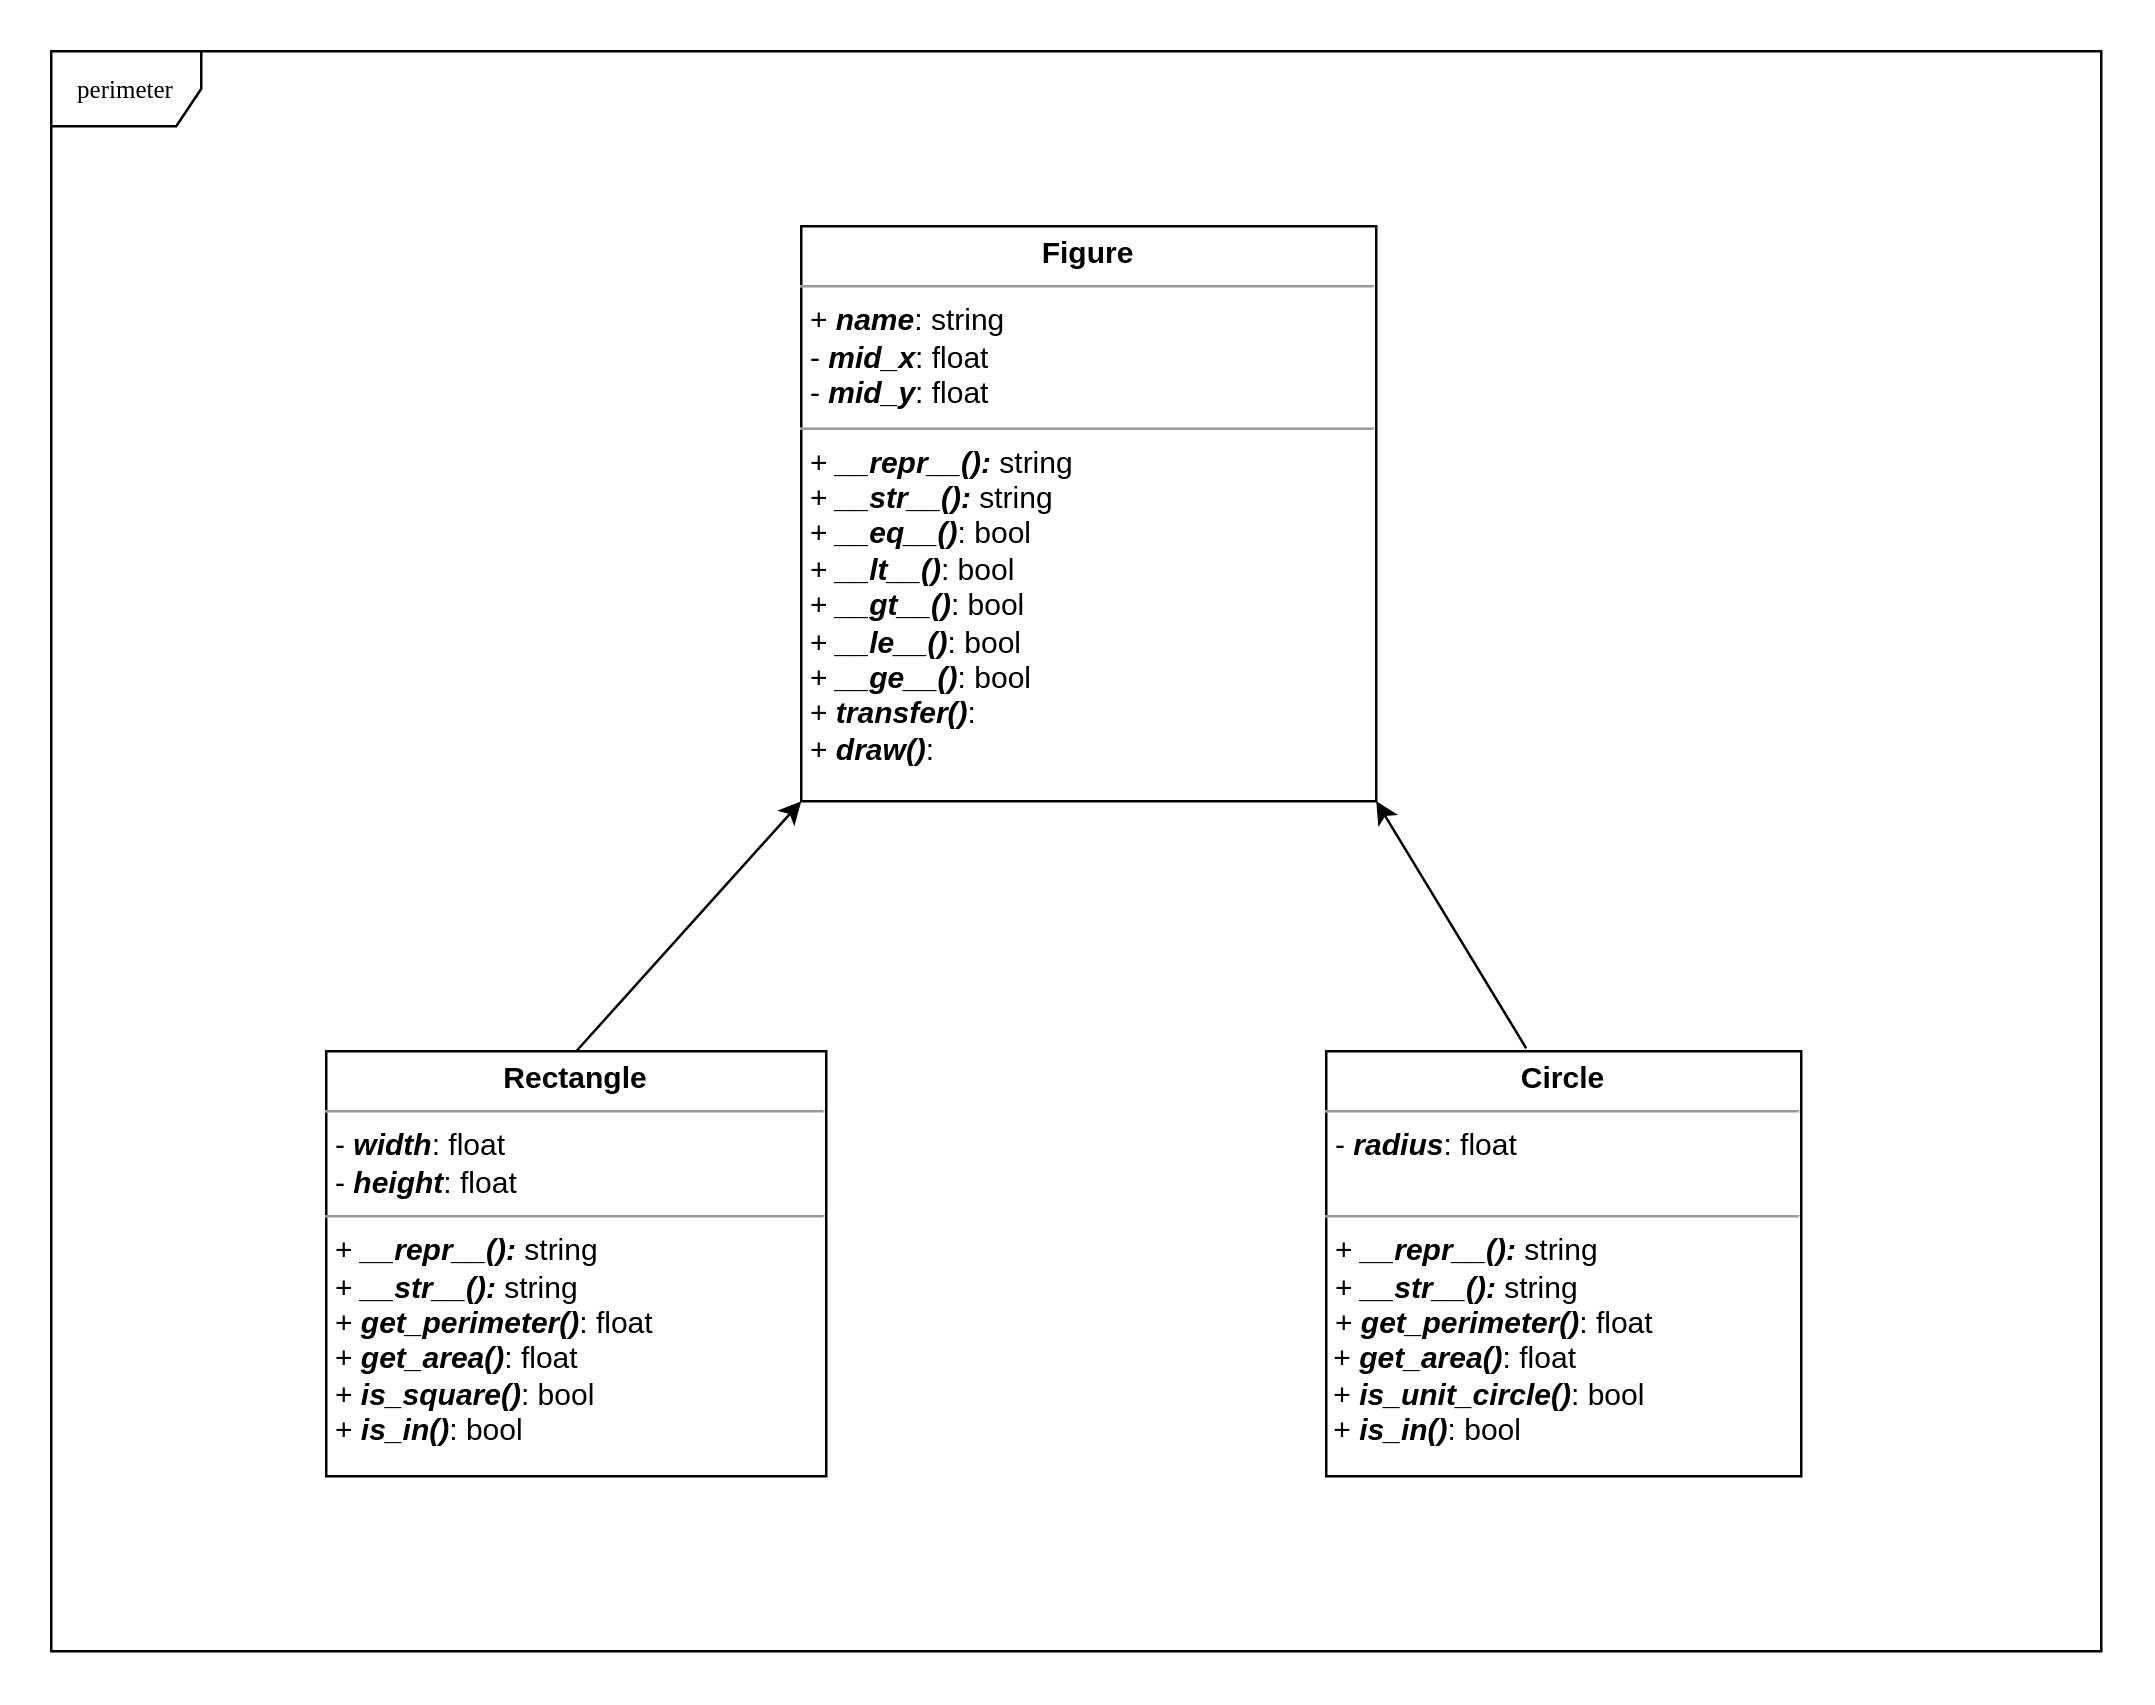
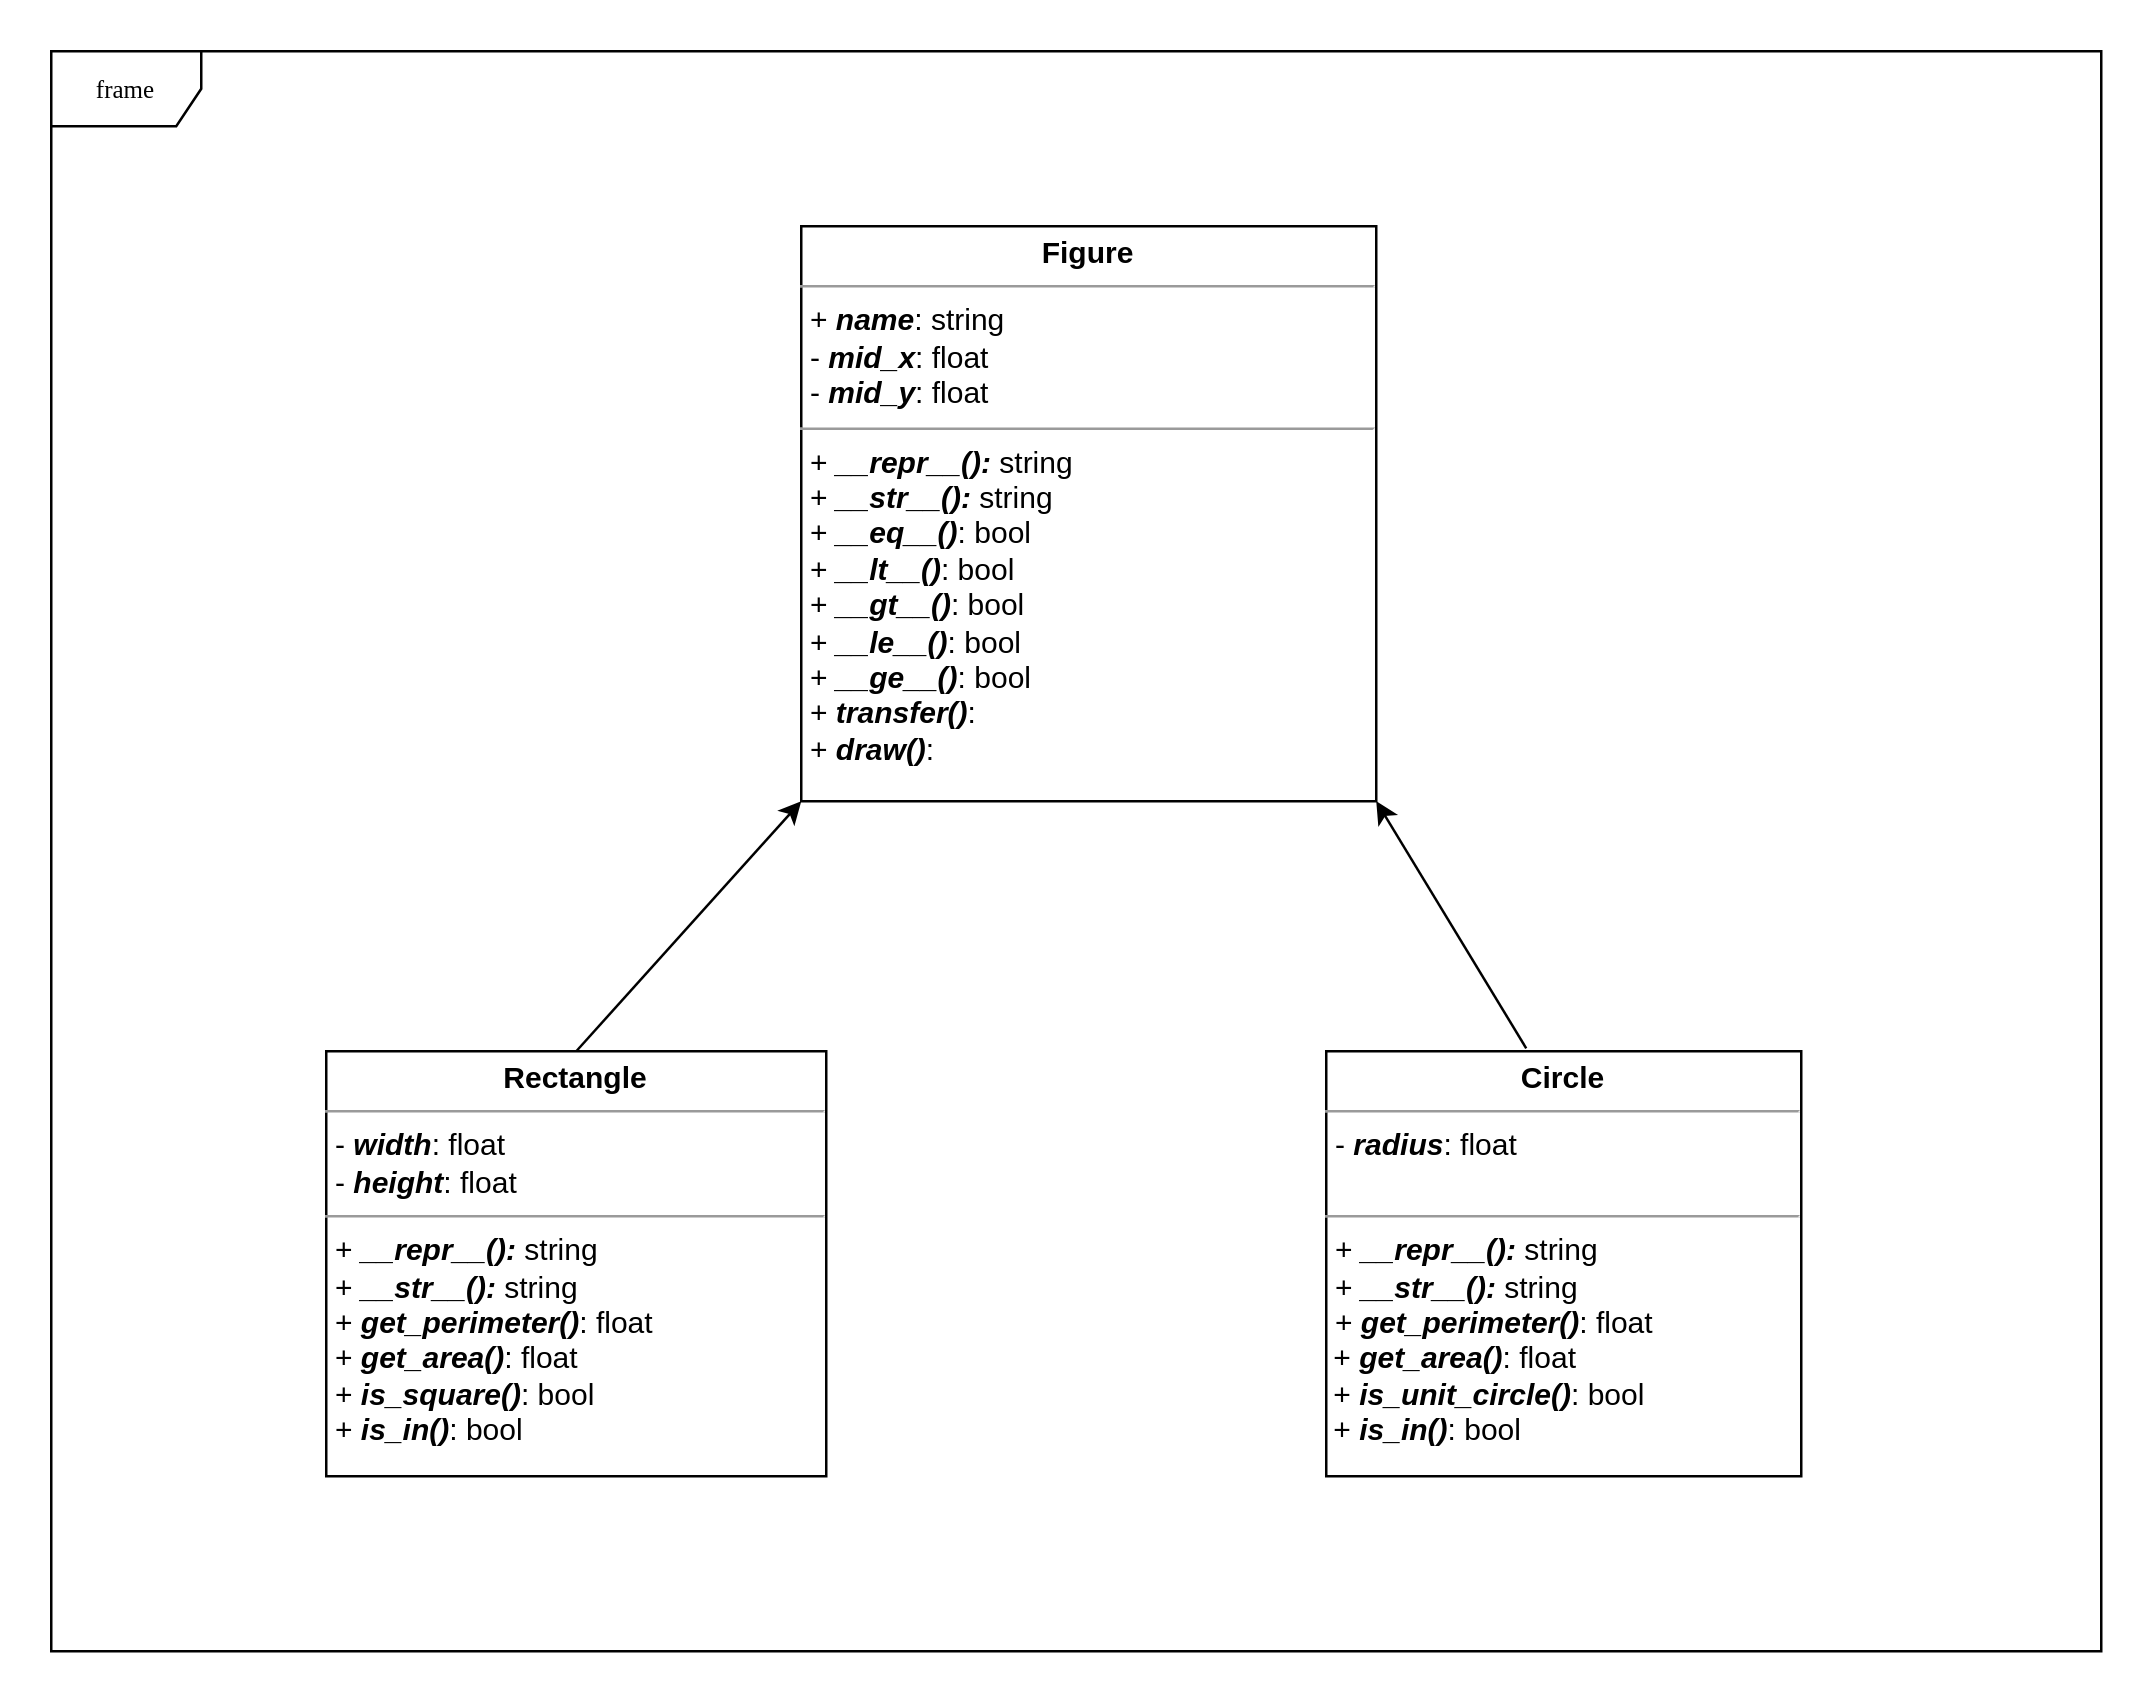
node "perimeter": label "perimeter" -> "frame"
